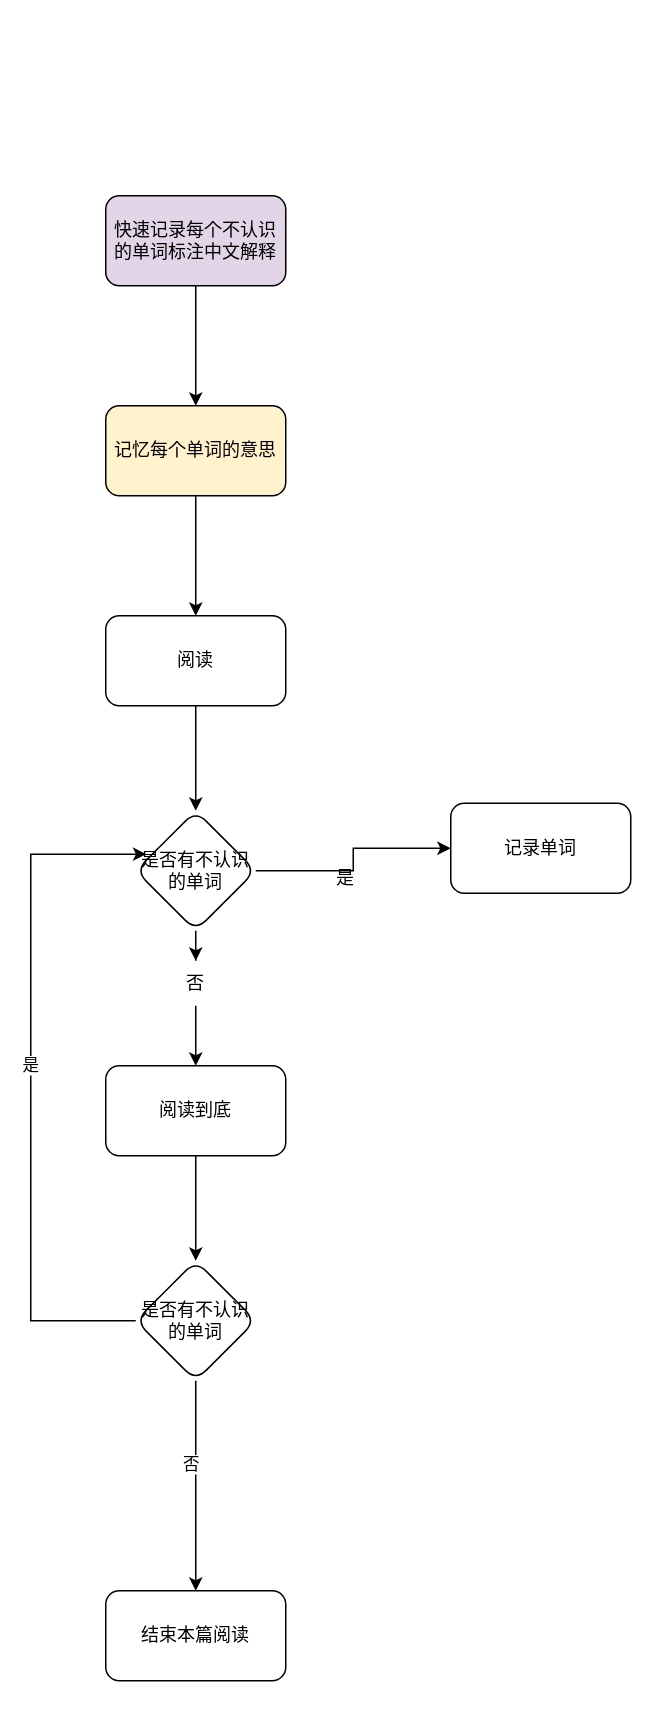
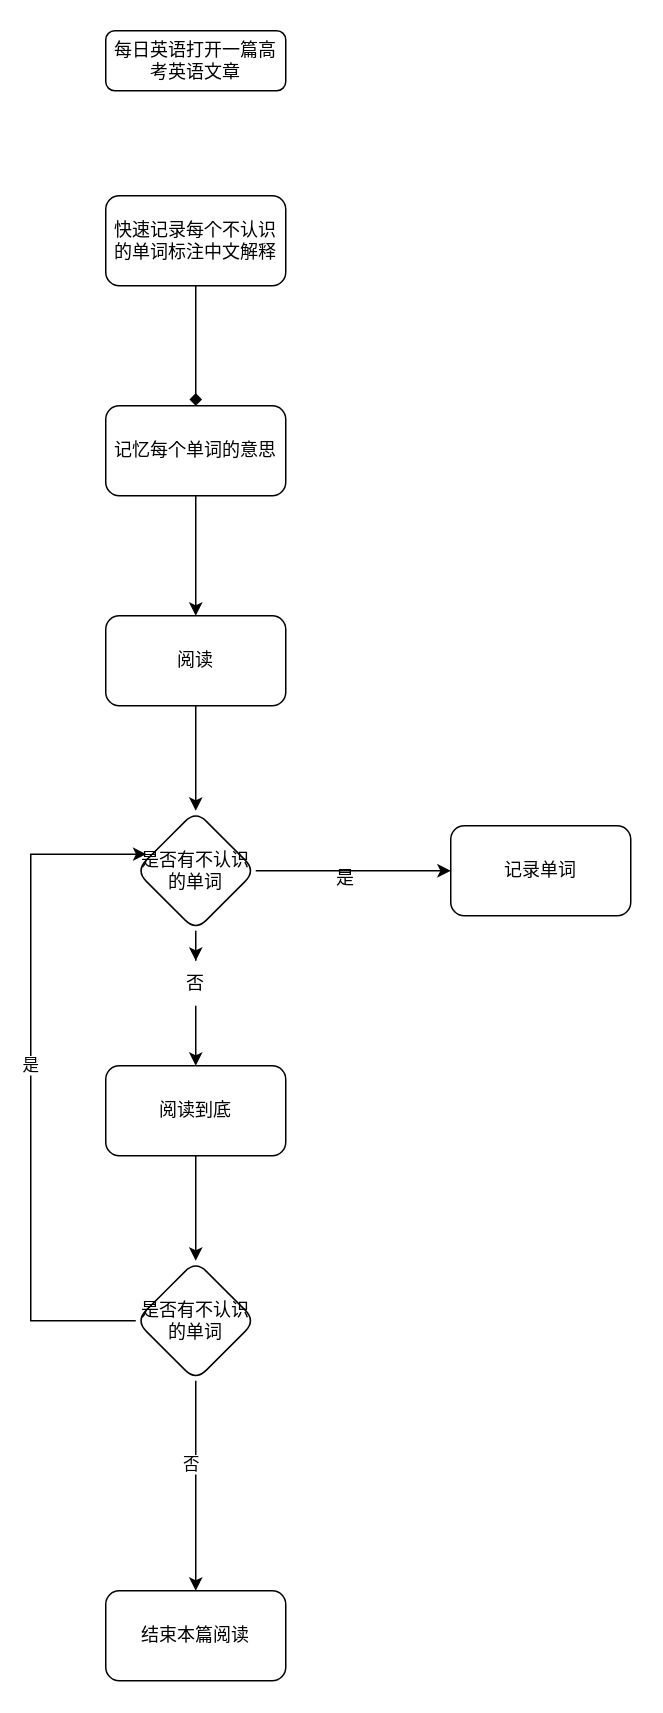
node "每日英语打开一篇高考英语文章": added
node "快速记录每个不认识的单词标注中文解释": fillcolor #e1d5e7 -> #ffffff
edge "快速记录每个不认识的单词标注中文解释" -> "记忆每个单词的意思": arrowhead classic -> diamond
node "记忆每个单词的意思": fillcolor #fff2cc -> #ffffff
node "记录单词": moved (541, 848) -> (541, 871)
